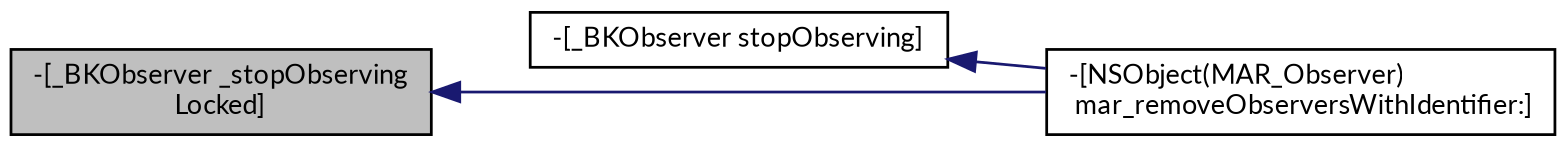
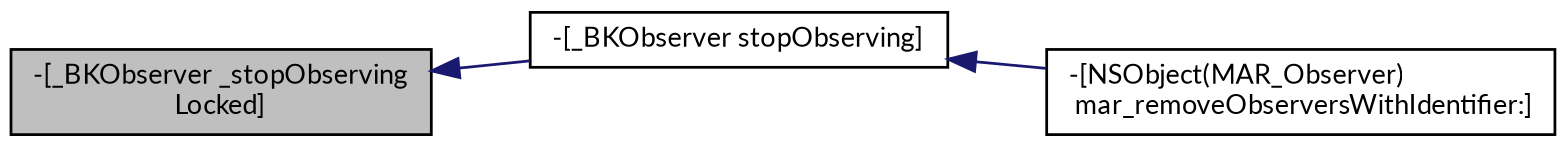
edge "-[NSObject(MAR_Observer) mar_removeObserversWithIdentifier:]" -> "-[_BKObserver _stopObserving Locked]": now "-[_BKObserver stopObserving]" -> "-[_BKObserver _stopObserving Locked]"
